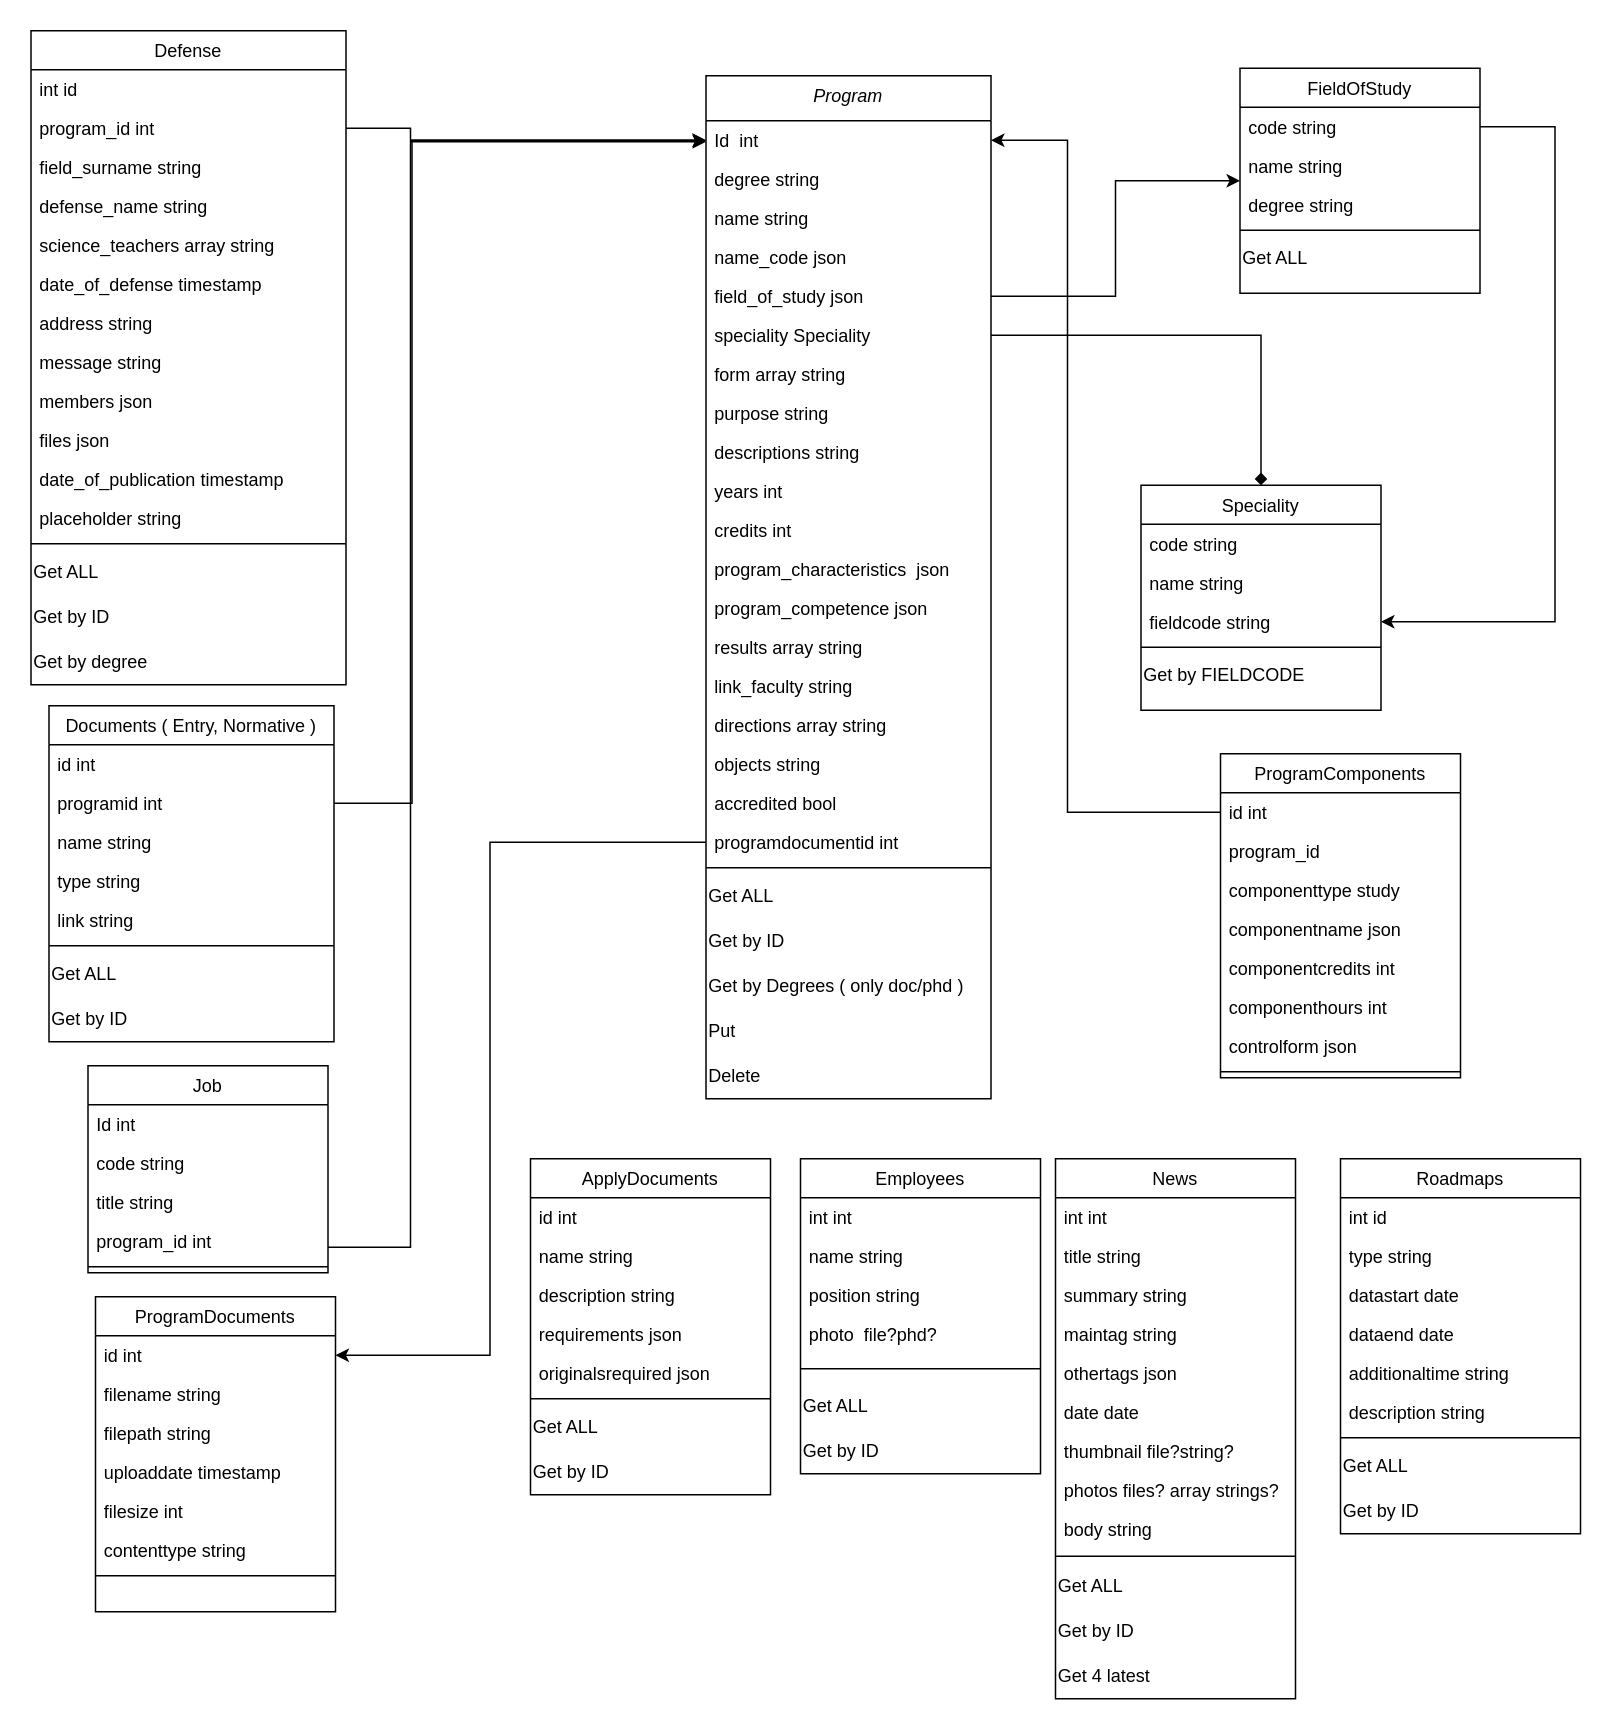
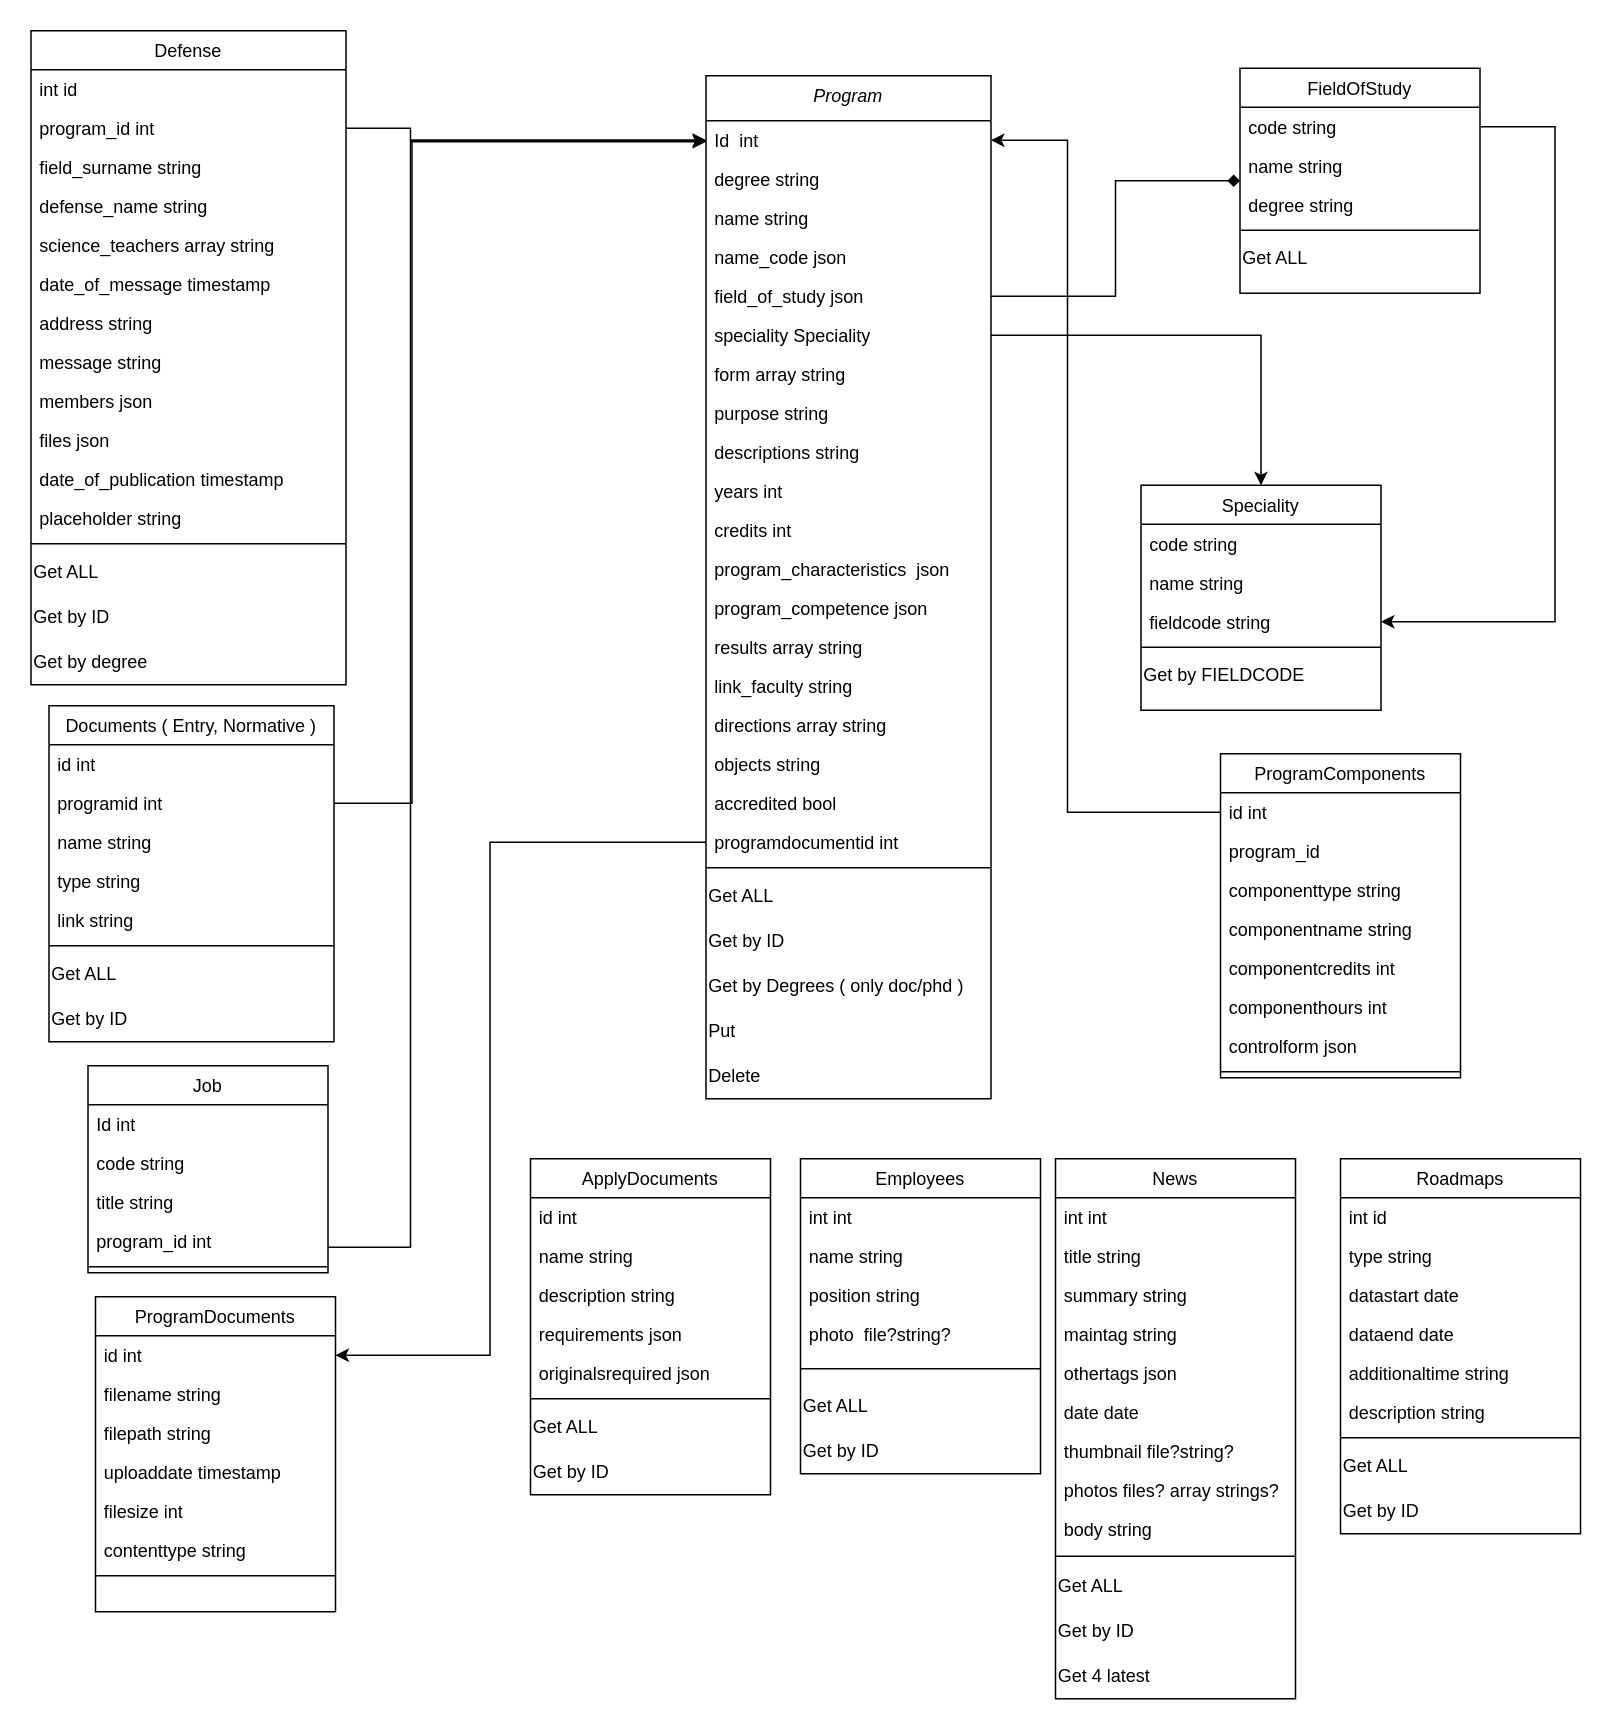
edge "field_of_study json" -> "FieldOfStudy": arrowhead classic -> diamond
node "date_of_defense timestamp": label "date_of_defense timestamp" -> "date_of_message timestamp"
edge "speciality Speciality" -> "Speciality": arrowhead diamond -> classic
node "componenttype study": label "componenttype study" -> "componenttype string"
node "componentname json": label "componentname json" -> "componentname string"
node "photo file?phd?": label "photo file?phd?" -> "photo file?string?"
